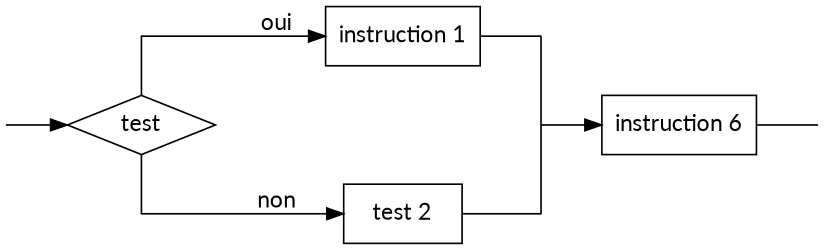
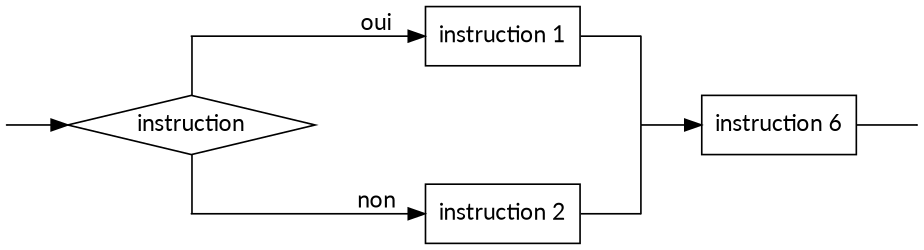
node "test": label "test" -> "instruction"
node "test 2": label "test 2" -> "instruction 2"
